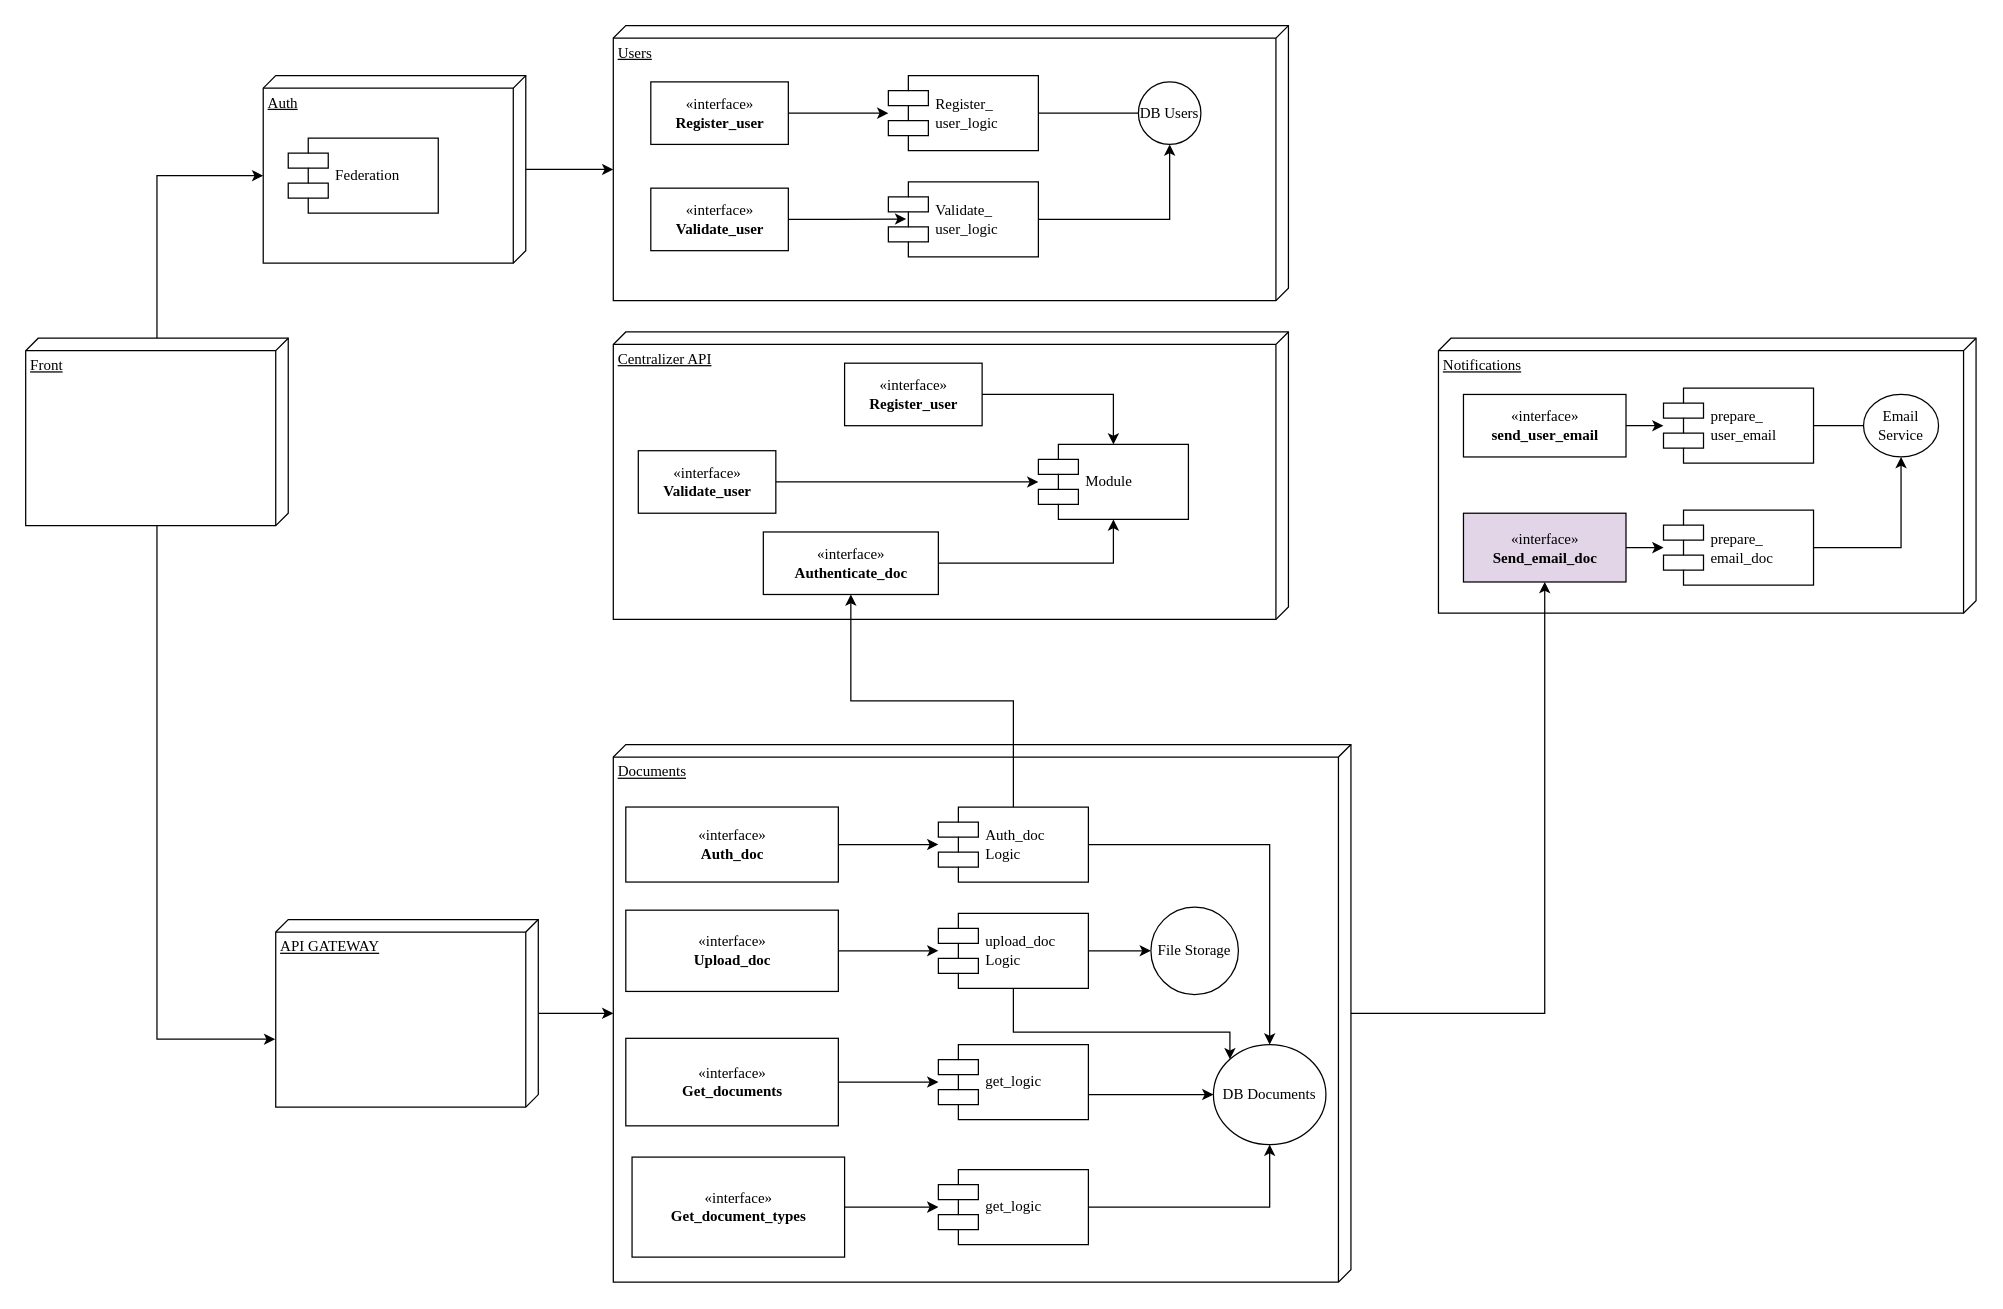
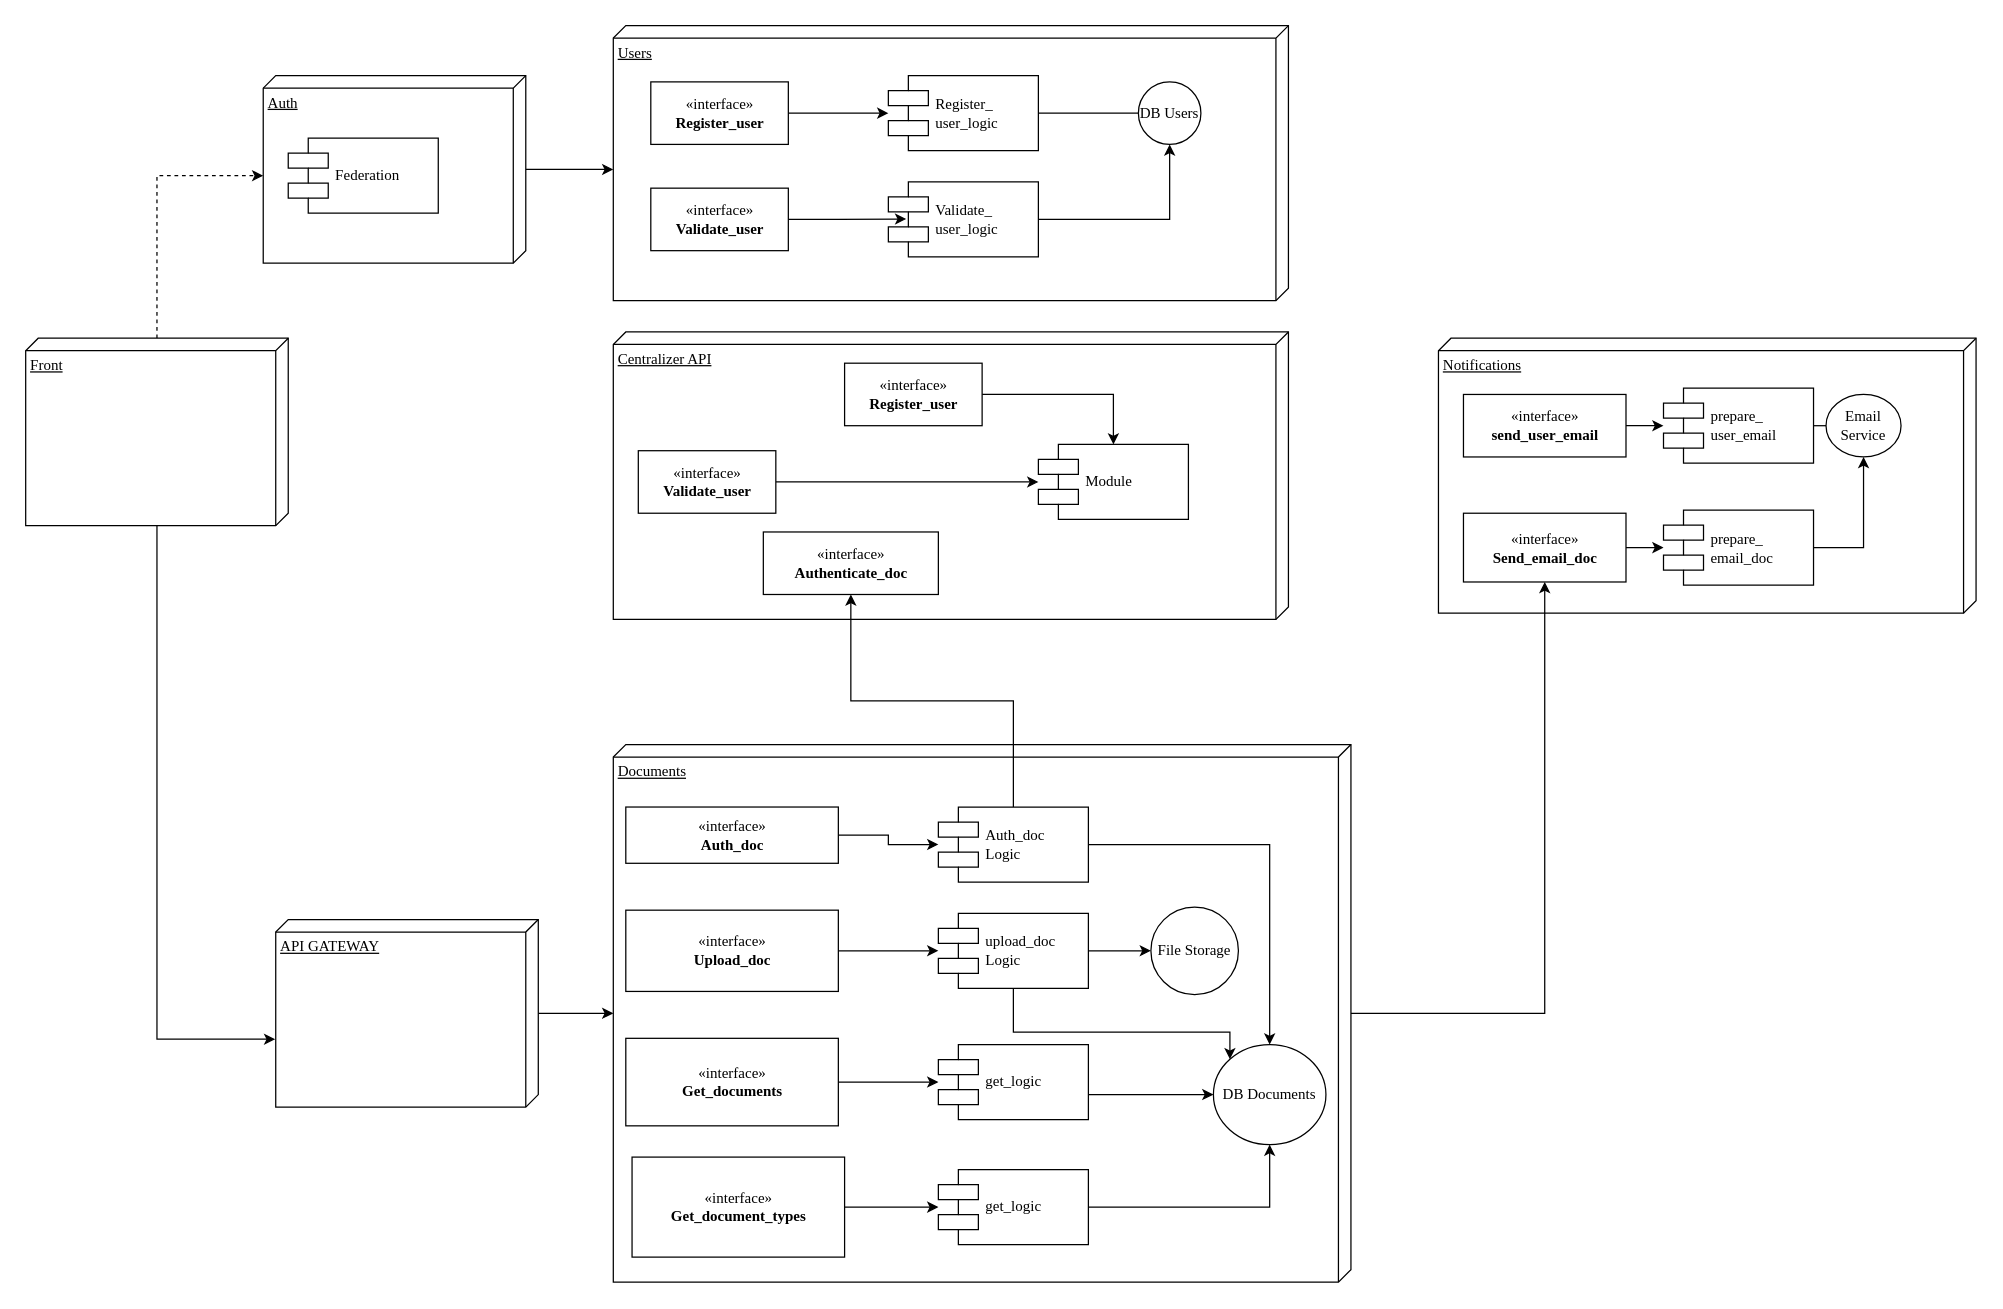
edge "Front" -> "Auth": style solid -> dashed
node "Email Service": moved (1901, 426) -> (1863, 426)
node "«interface» Send_email_doc": fillcolor #e1d5e7 -> #ffffff
edge "«interface» Authenticate_doc" -> "Module": removed
node "«interface» Auth_doc": size 213x75 -> 213x56
